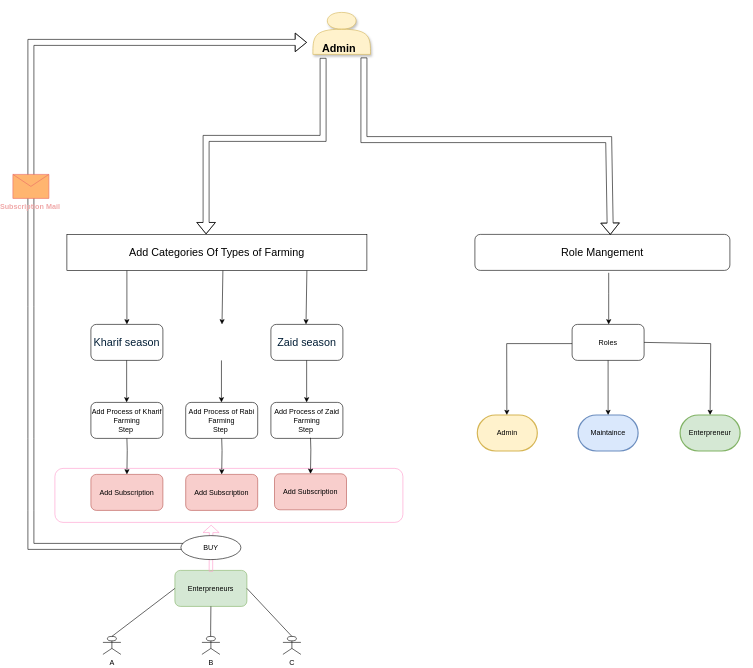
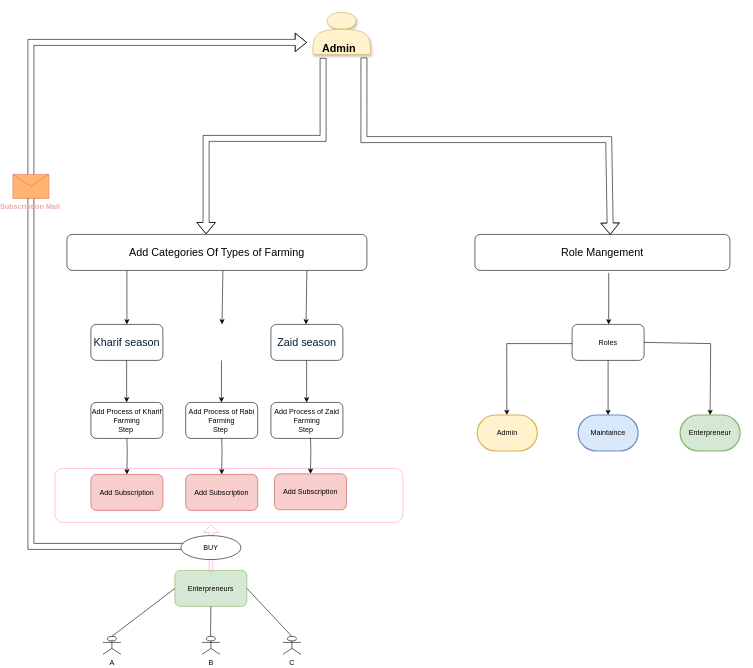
node "Add Categories Of Types of Farming": shape rectangle -> rounded rectangle
